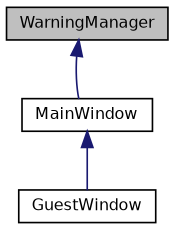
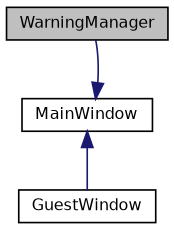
edge "MainWindow" -> "WarningManager": reversed
